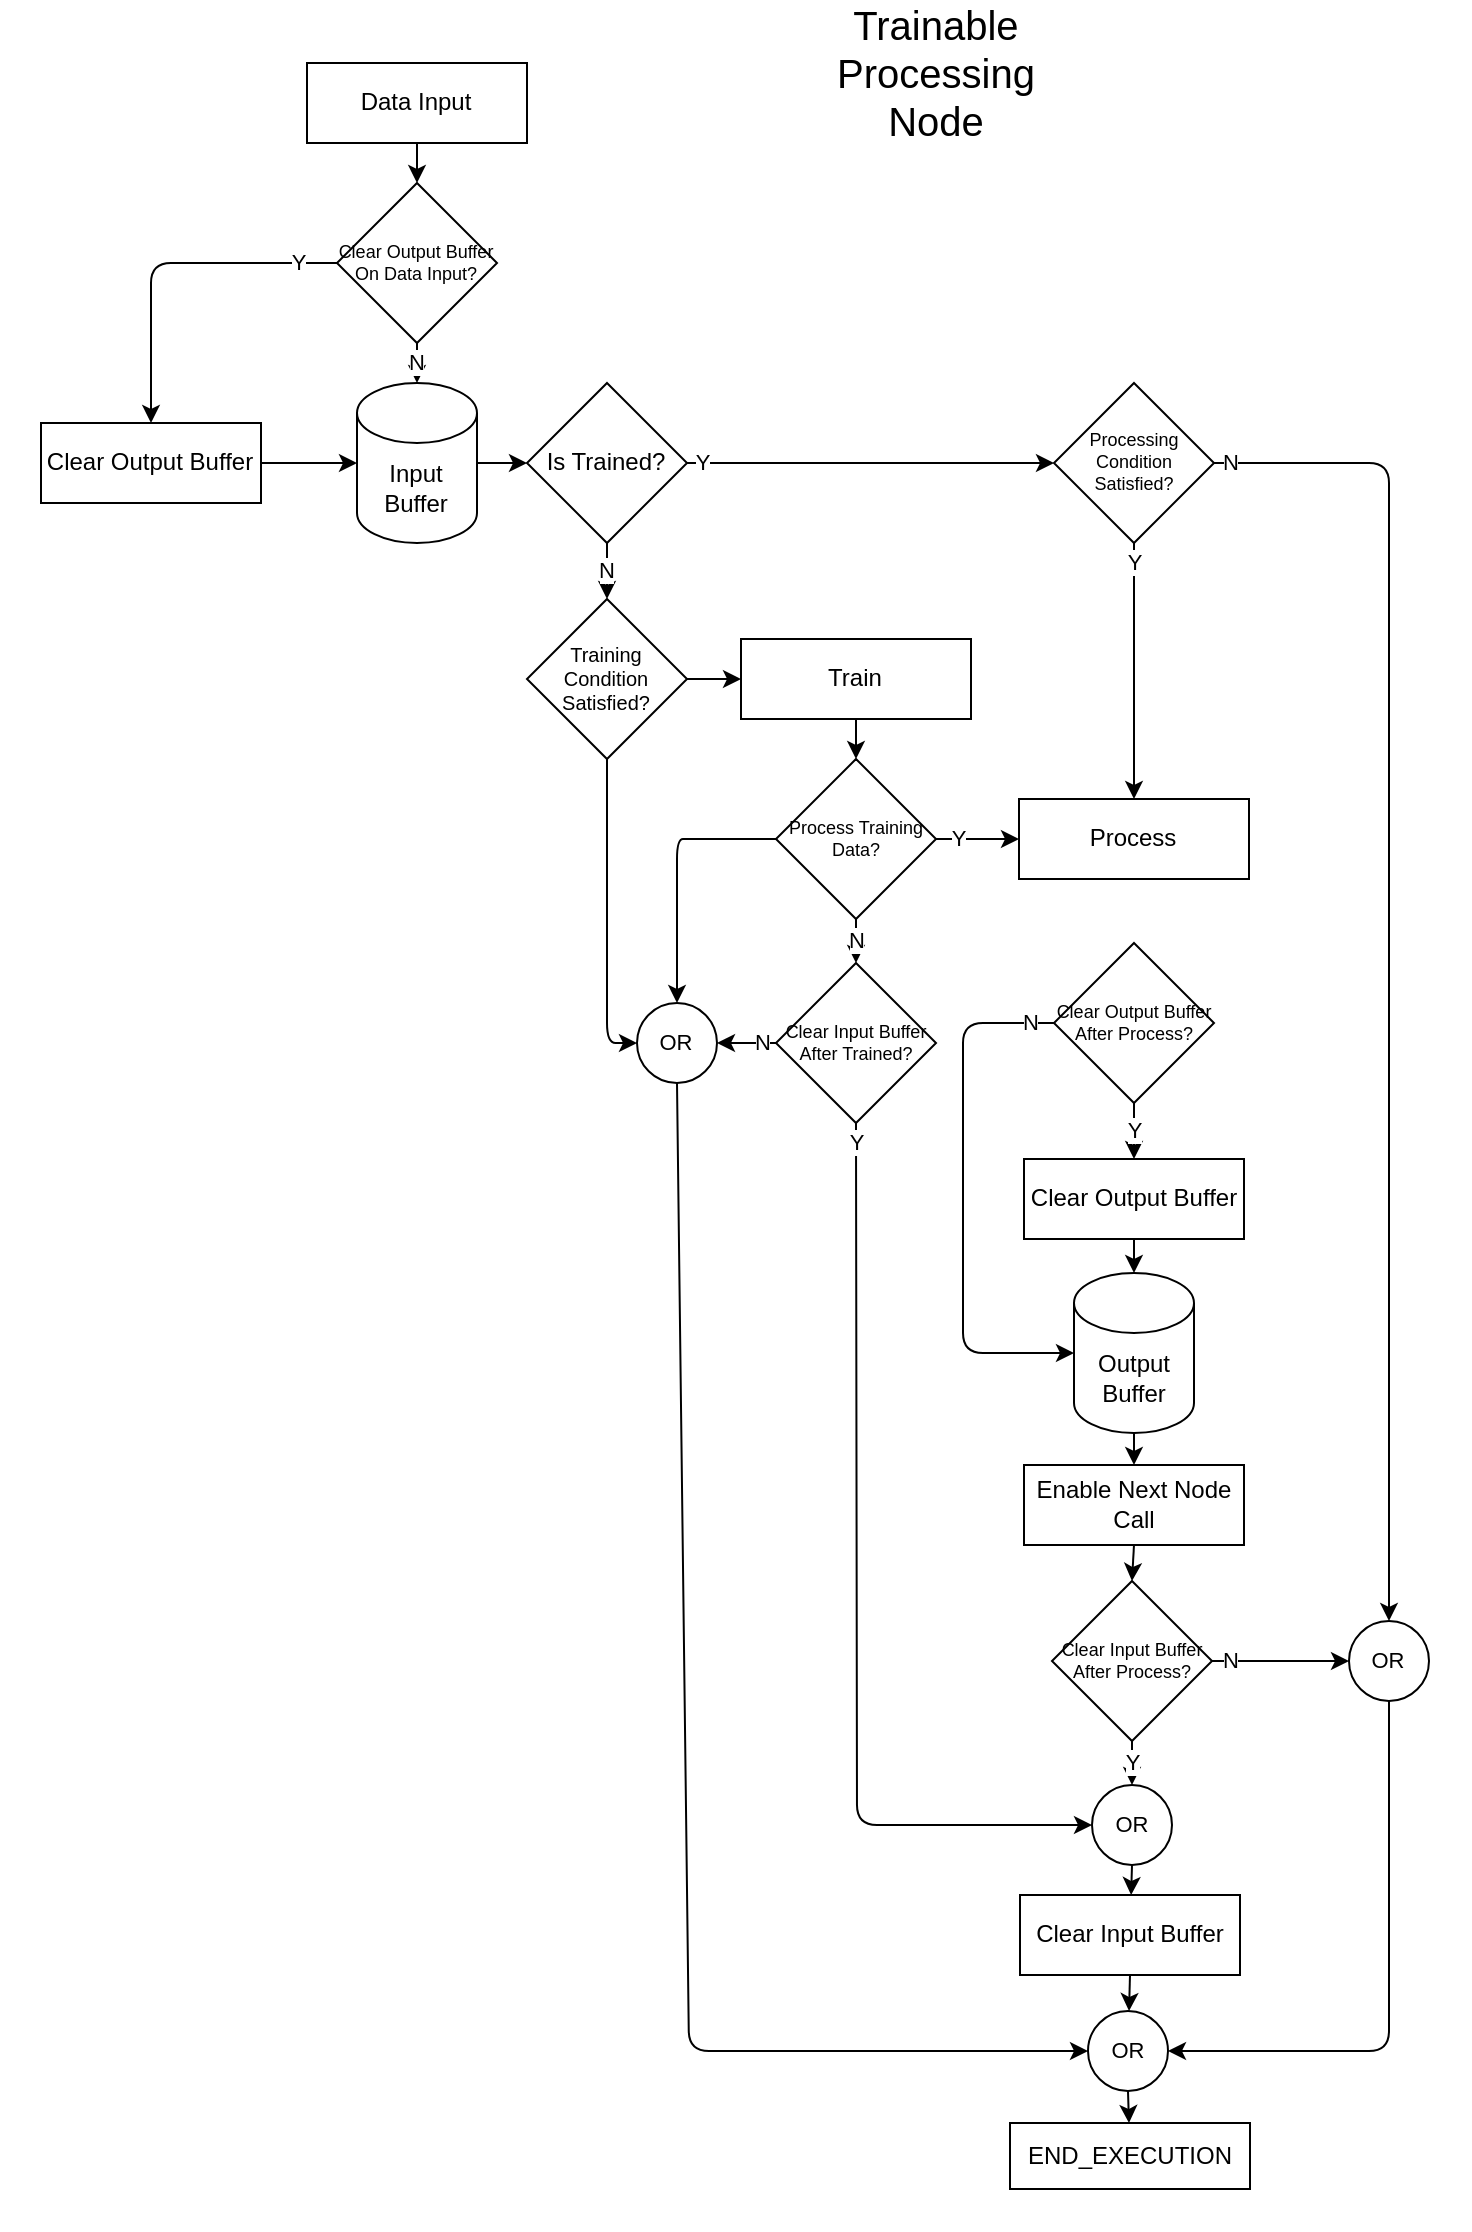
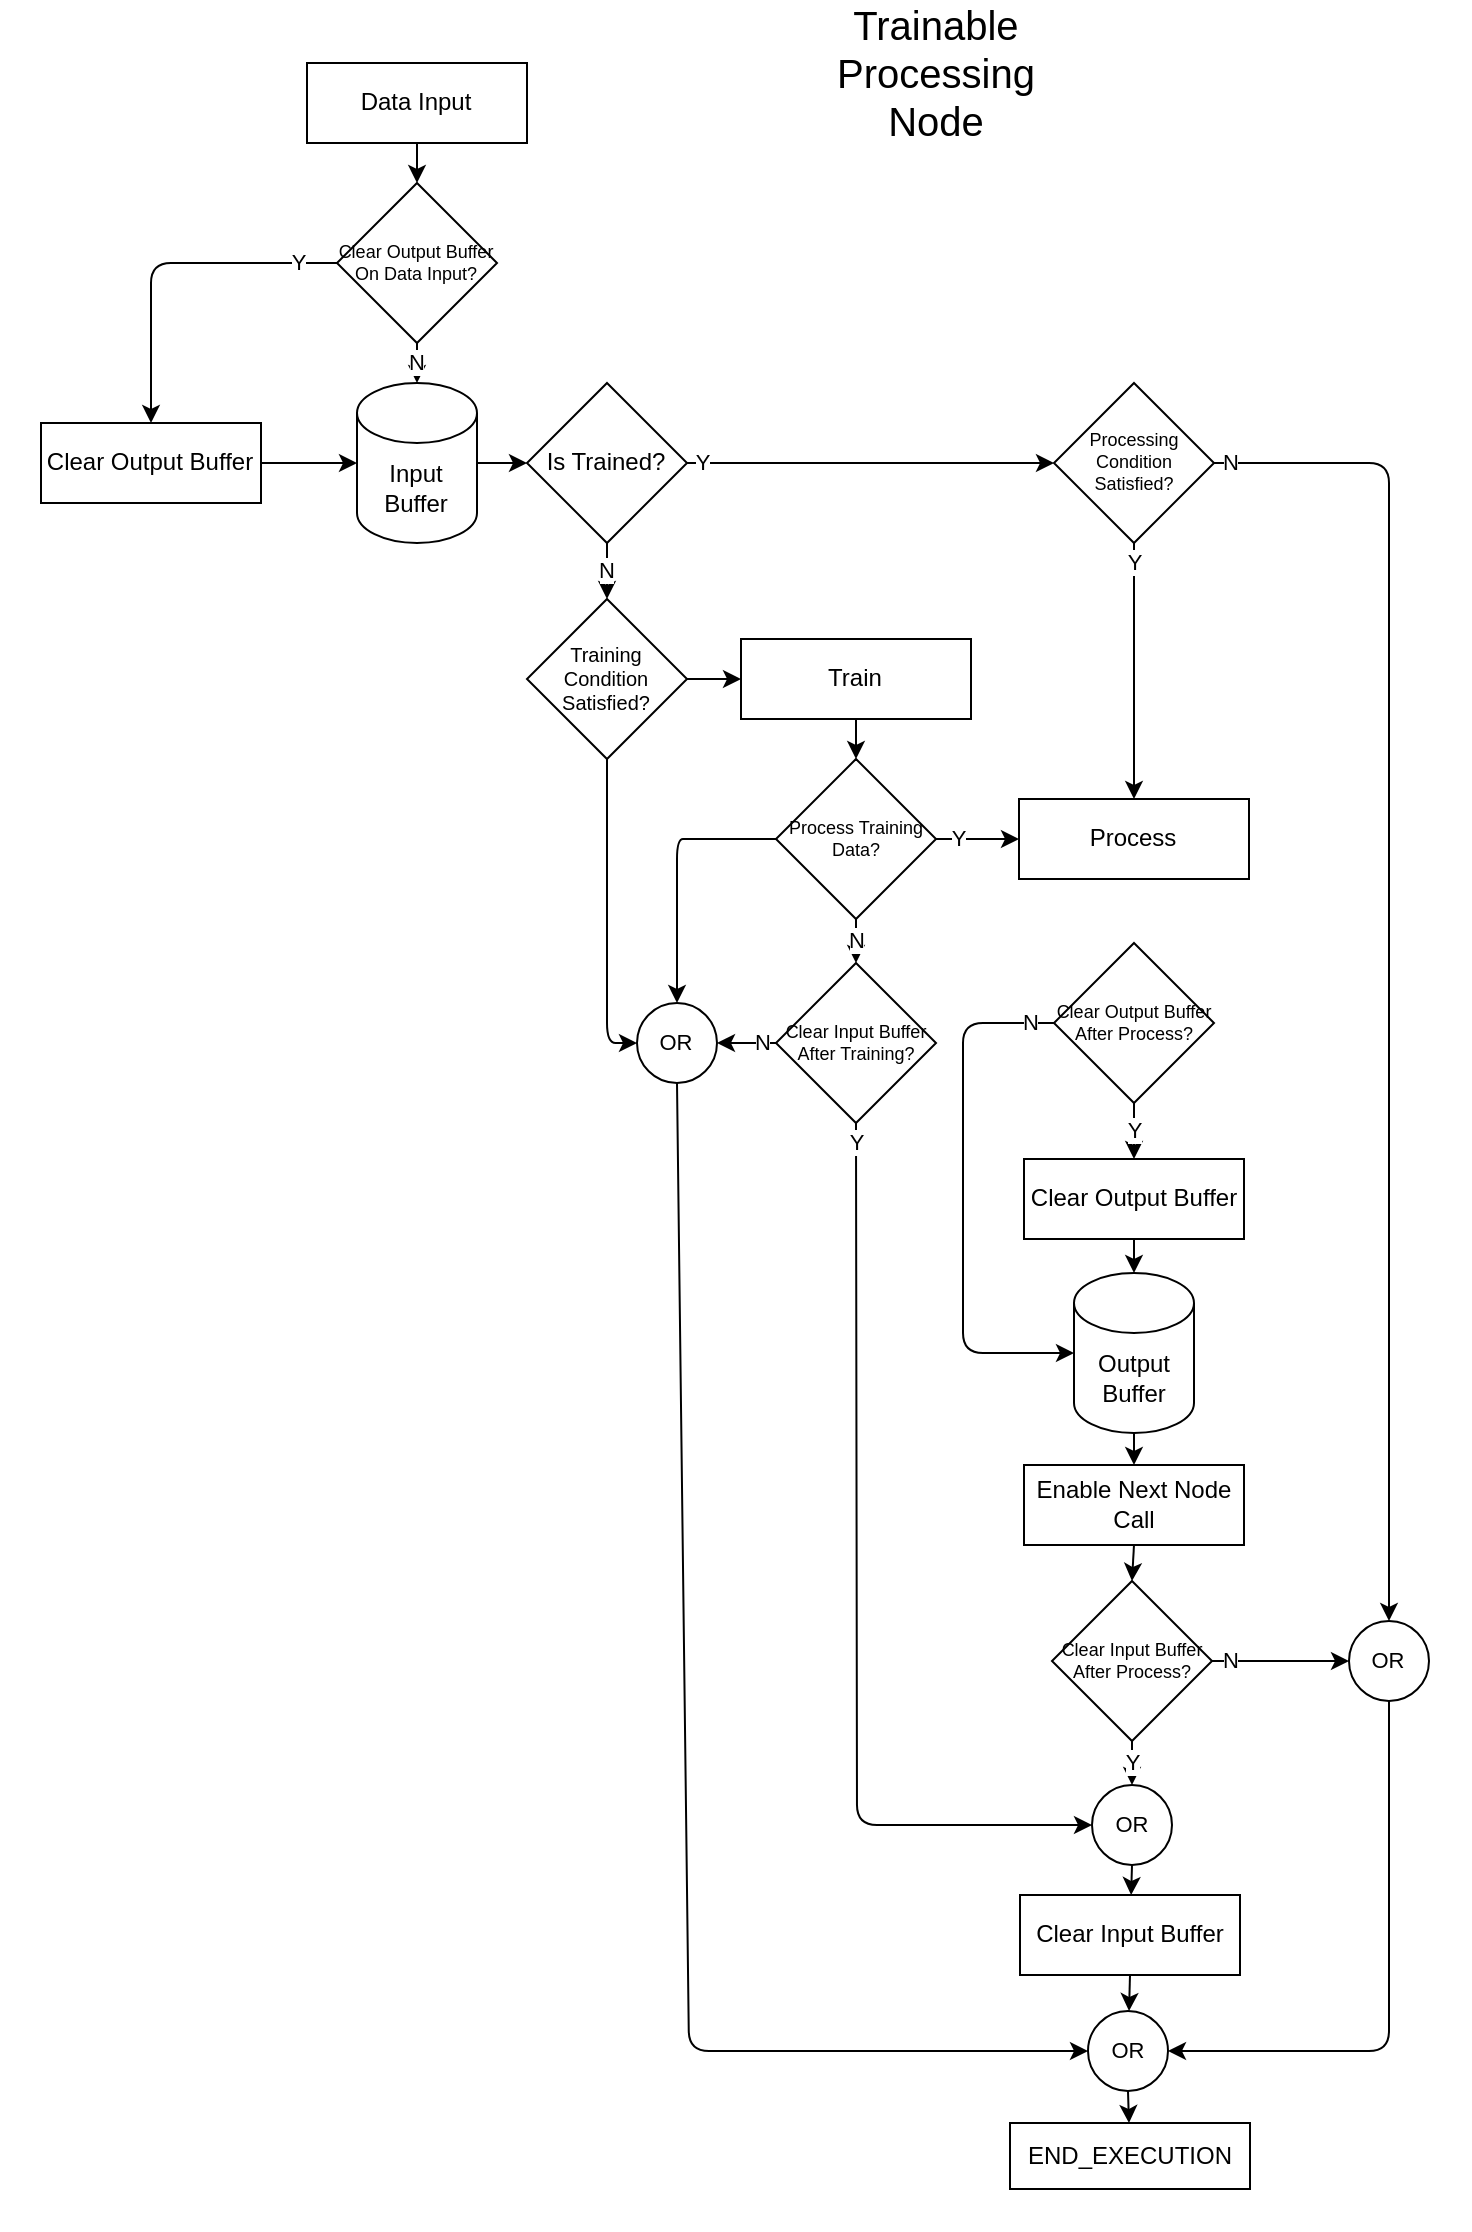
node "Clear Input Buffer After Trained?": label "Clear Input Buffer After Trained?" -> "Clear Input Buffer After Training?"
